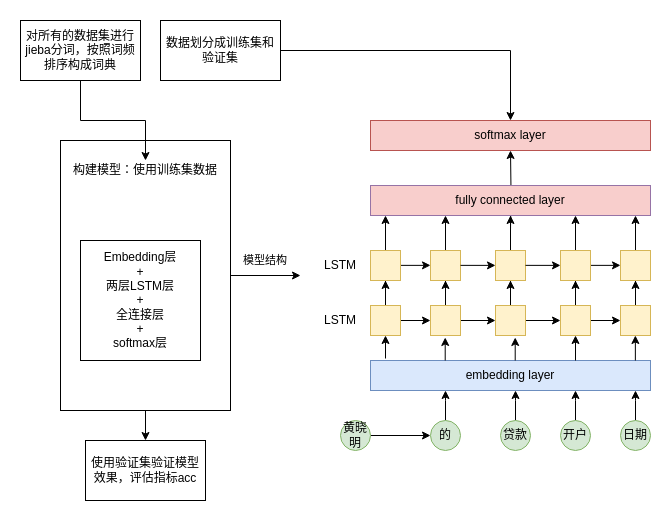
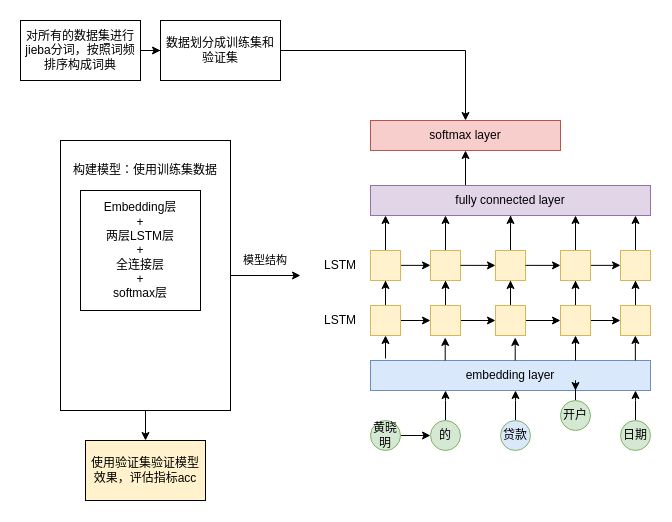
edge "对所有的数据集进行jieba分词，按照词频排序构成词典" -> "构建模型：使用训练集数据": now "对所有的数据集进行jieba分词，按照词频排序构成词典" -> "数据划分成训练集和验证集"
node "softmax layer": size 280x30 -> 190x30
node "fully connected layer": fillcolor #f8cecc -> #e1d5e7
node "Embedding层 + 两层LSTM层 + 全连接层 + softmax层": moved (141, 301) -> (141, 251)
node "黄晓明": moved (356, 436) -> (386, 436)
node "贷款": fillcolor #d5e8d4 -> #dae8fc
node "开户": moved (576, 436) -> (576, 416)
node "使用验证集验证模型效果，评估指标acc": fillcolor #ffffff -> #fff2cc
